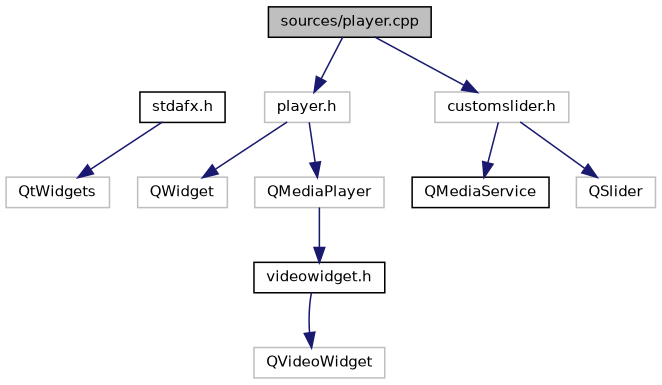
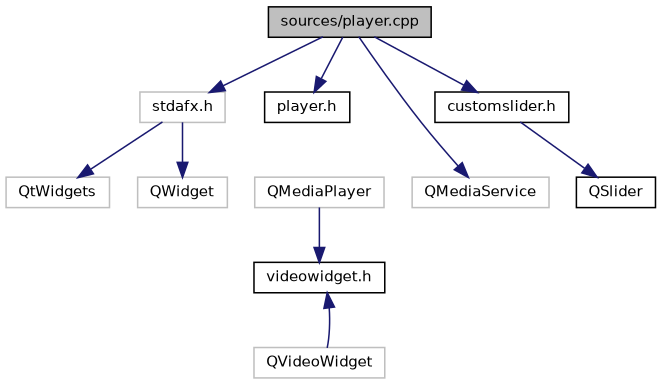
edge "sources/player.cpp" -> "stdafx.h": added
node "stdafx.h": color black -> grey75
node "player.h": color grey75 -> black
node "customslider.h": color grey75 -> black
edge "player.h" -> "QMediaPlayer": removed
edge "customslider.h" -> "QMediaService": now "sources/player.cpp" -> "QMediaService"
edge "player.h" -> "QWidget": now "stdafx.h" -> "QWidget"
node "QMediaService": color black -> grey75
node "QSlider": color grey75 -> black
edge "videowidget.h" -> "QVideoWidget": reversed
